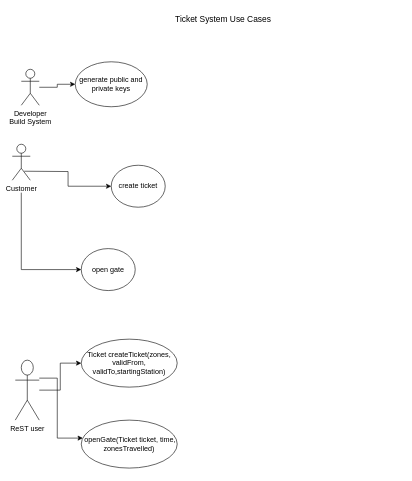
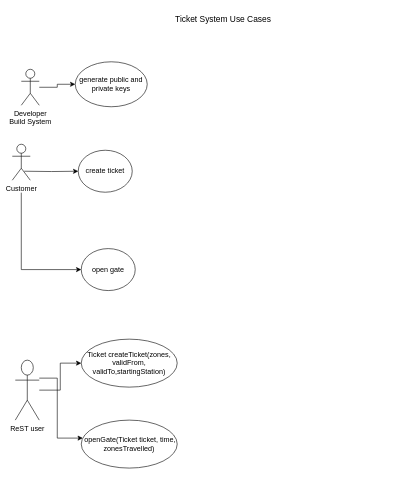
node "create ticket": moved (138, 186) -> (105, 171)
